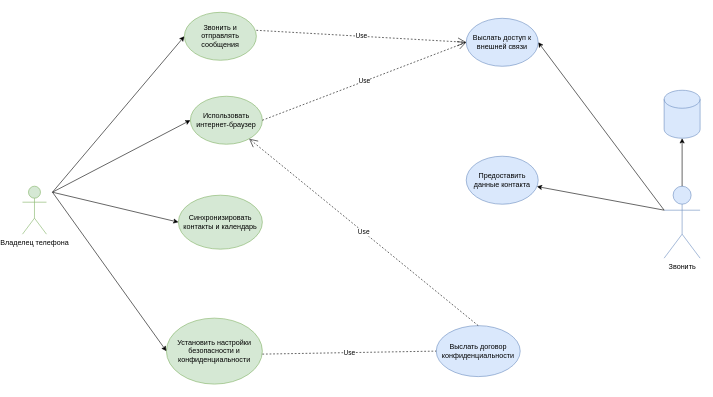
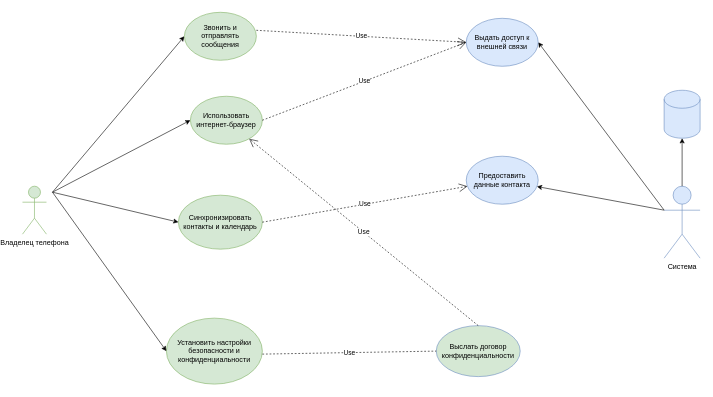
node "Выслать доступ к внешней связи": label "Выслать доступ к внешней связи" -> "Выдать доступ к внешней связи"
edge "Синхронизировать контакты и календарь" -> "Предоставить данные контакта": added, label "Use"
node "Звонить": label "Звонить" -> "Система"
node "Выслать договор конфиденциальности": fillcolor #dae8fc -> #d5e8d4
